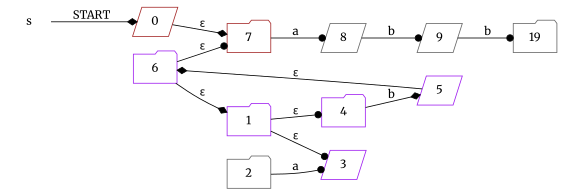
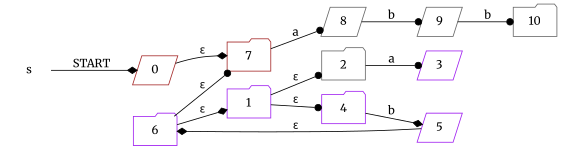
node "19": label "19" -> "10"
edge "1" -> "3": now "1" -> "2"
